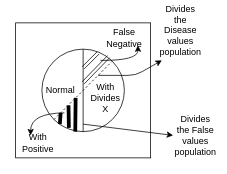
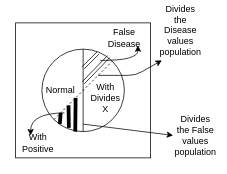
node "False Negative": label "False Negative" -> "False Disease"
